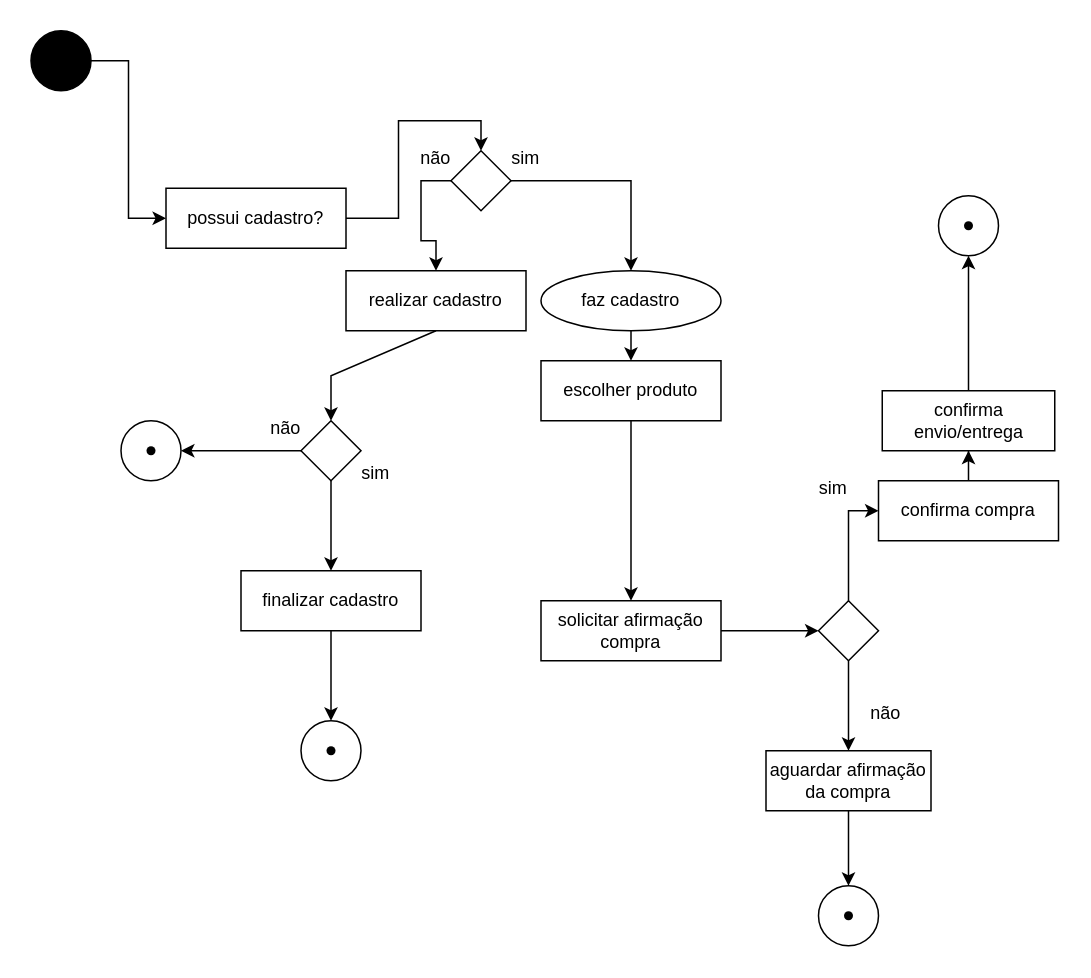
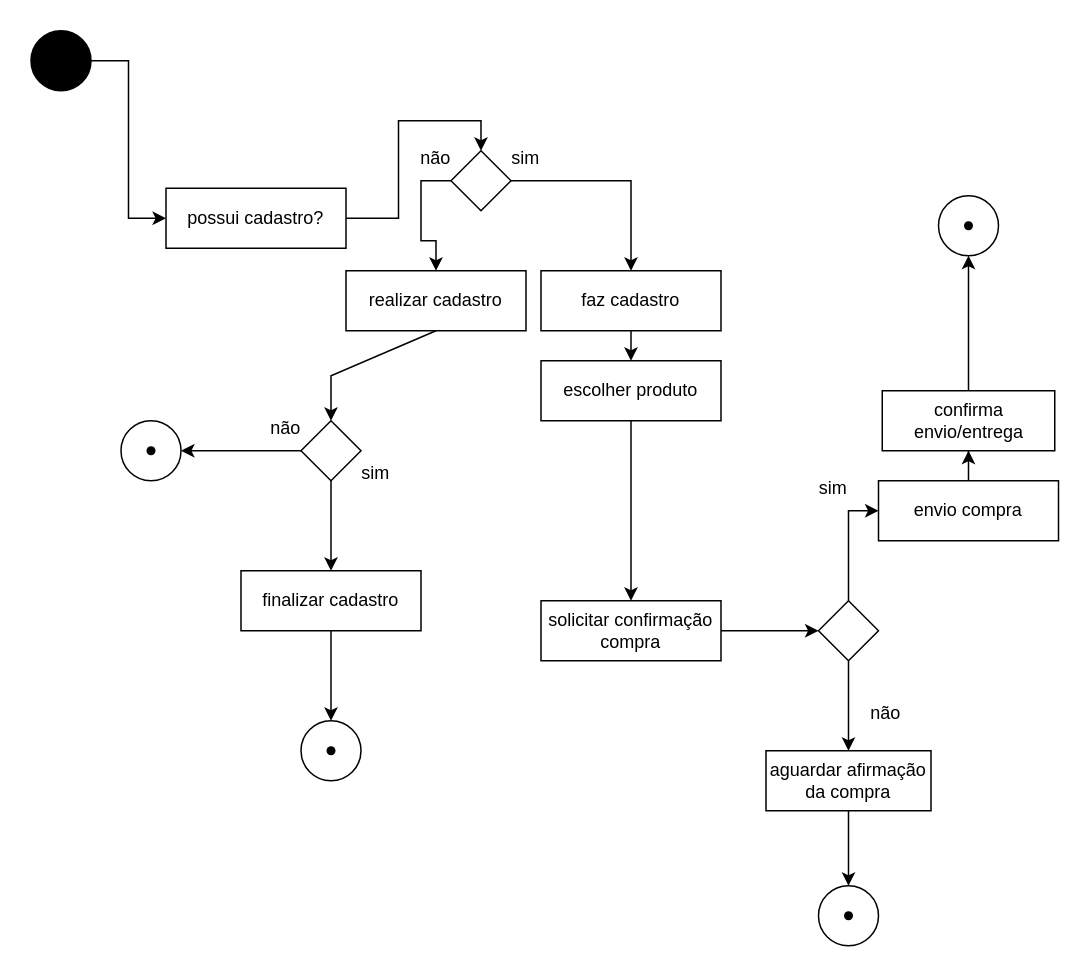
node "faz cadastro": shape ellipse -> rectangle
node "confirma compra": label "confirma compra" -> "envio compra"
node "solicitar afirmação compra": label "solicitar afirmação compra" -> "solicitar confirmação compra"
